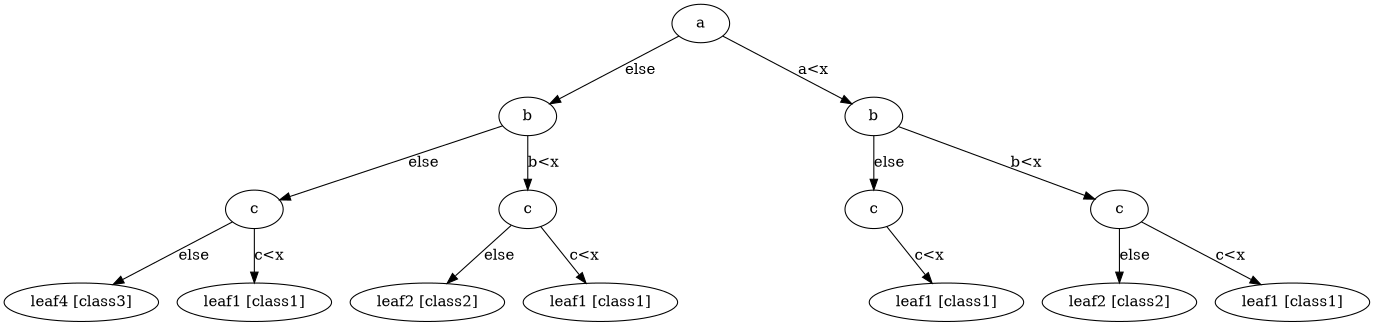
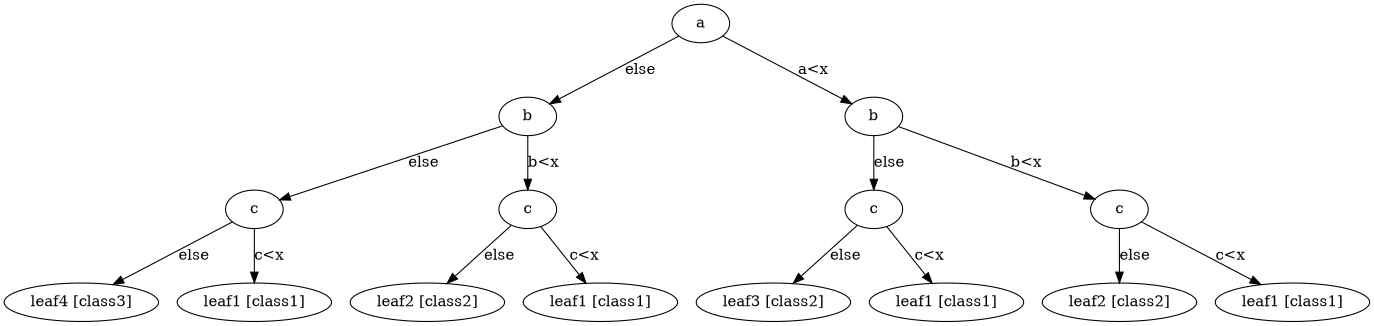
node "leaf3 [class2]": added
